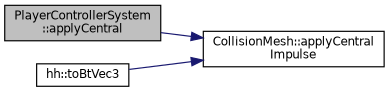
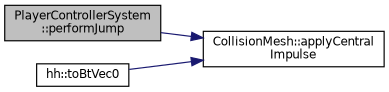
node "PlayerControllerSystem ::applyCentral": label "PlayerControllerSystem ::applyCentral" -> "PlayerControllerSystem ::performJump"
node "hh::toBtVec3": label "hh::toBtVec3" -> "hh::toBtVec0"
